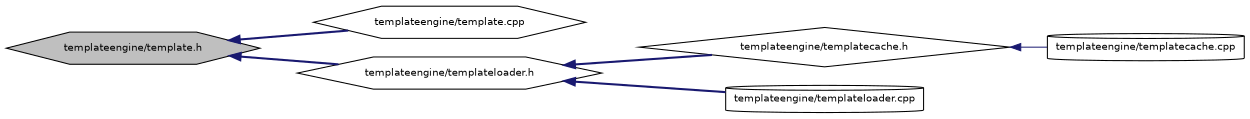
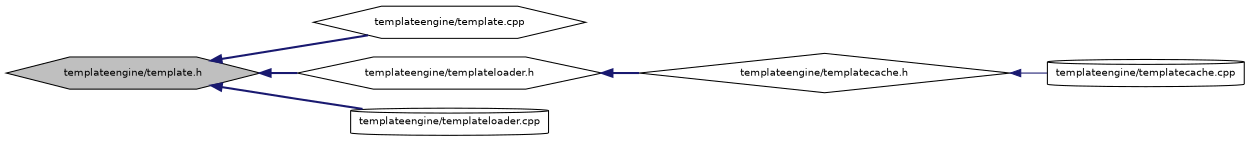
edge "templateengine/templateloader.cpp" -> "templateengine/templateloader.h": now "templateengine/templateloader.cpp" -> "templateengine/template.h"
